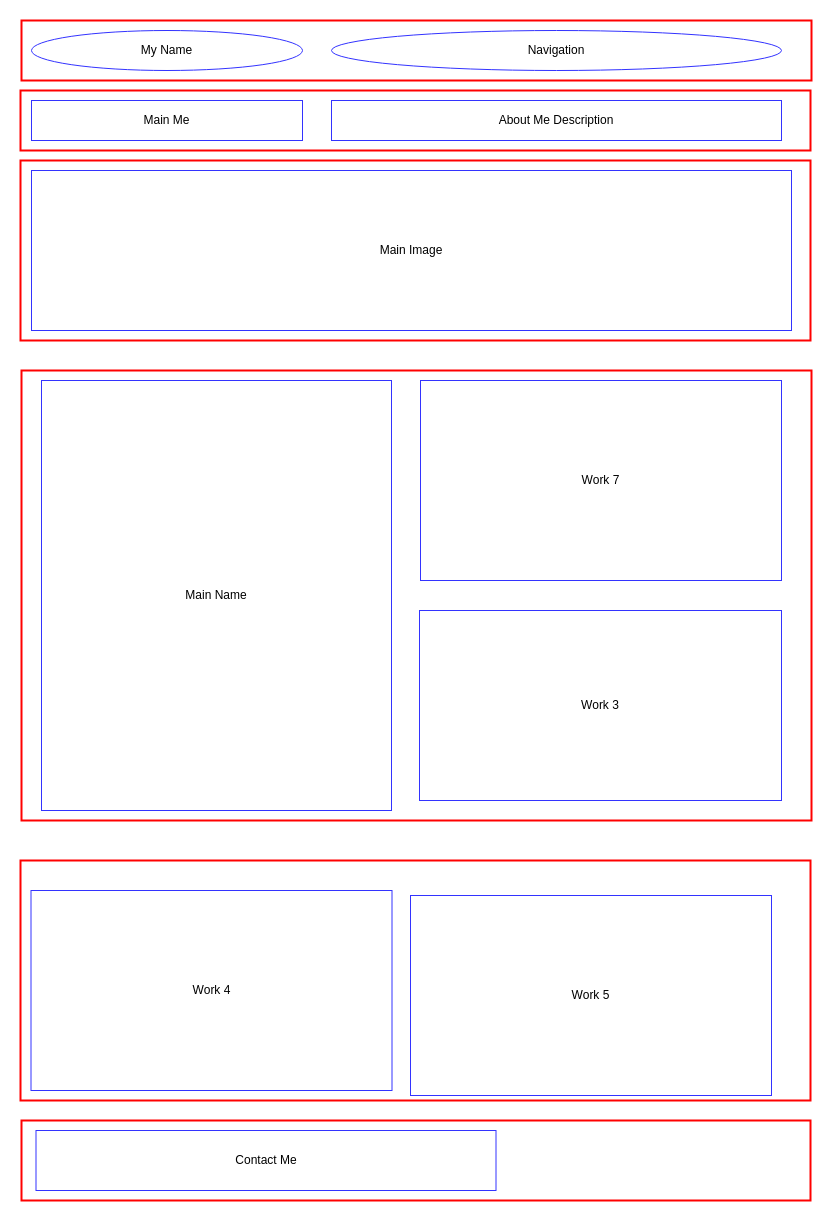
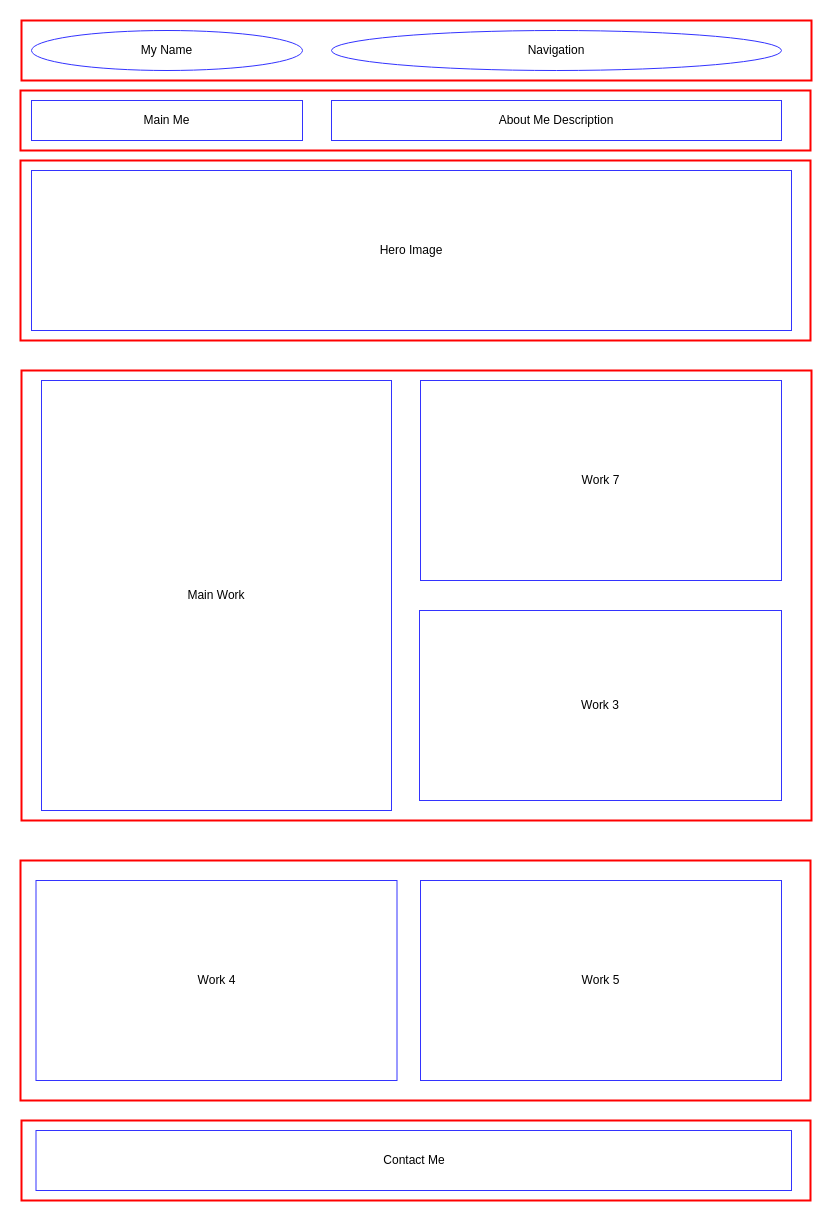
node "Main Image": label "Main Image" -> "Hero Image"
node "Main Name": label "Main Name" -> "Main Work"
node "Work 4": moved (212, 991) -> (217, 981)
node "Work 5": moved (591, 996) -> (601, 981)
node "Contact Me": size 460x60 -> 756x60
